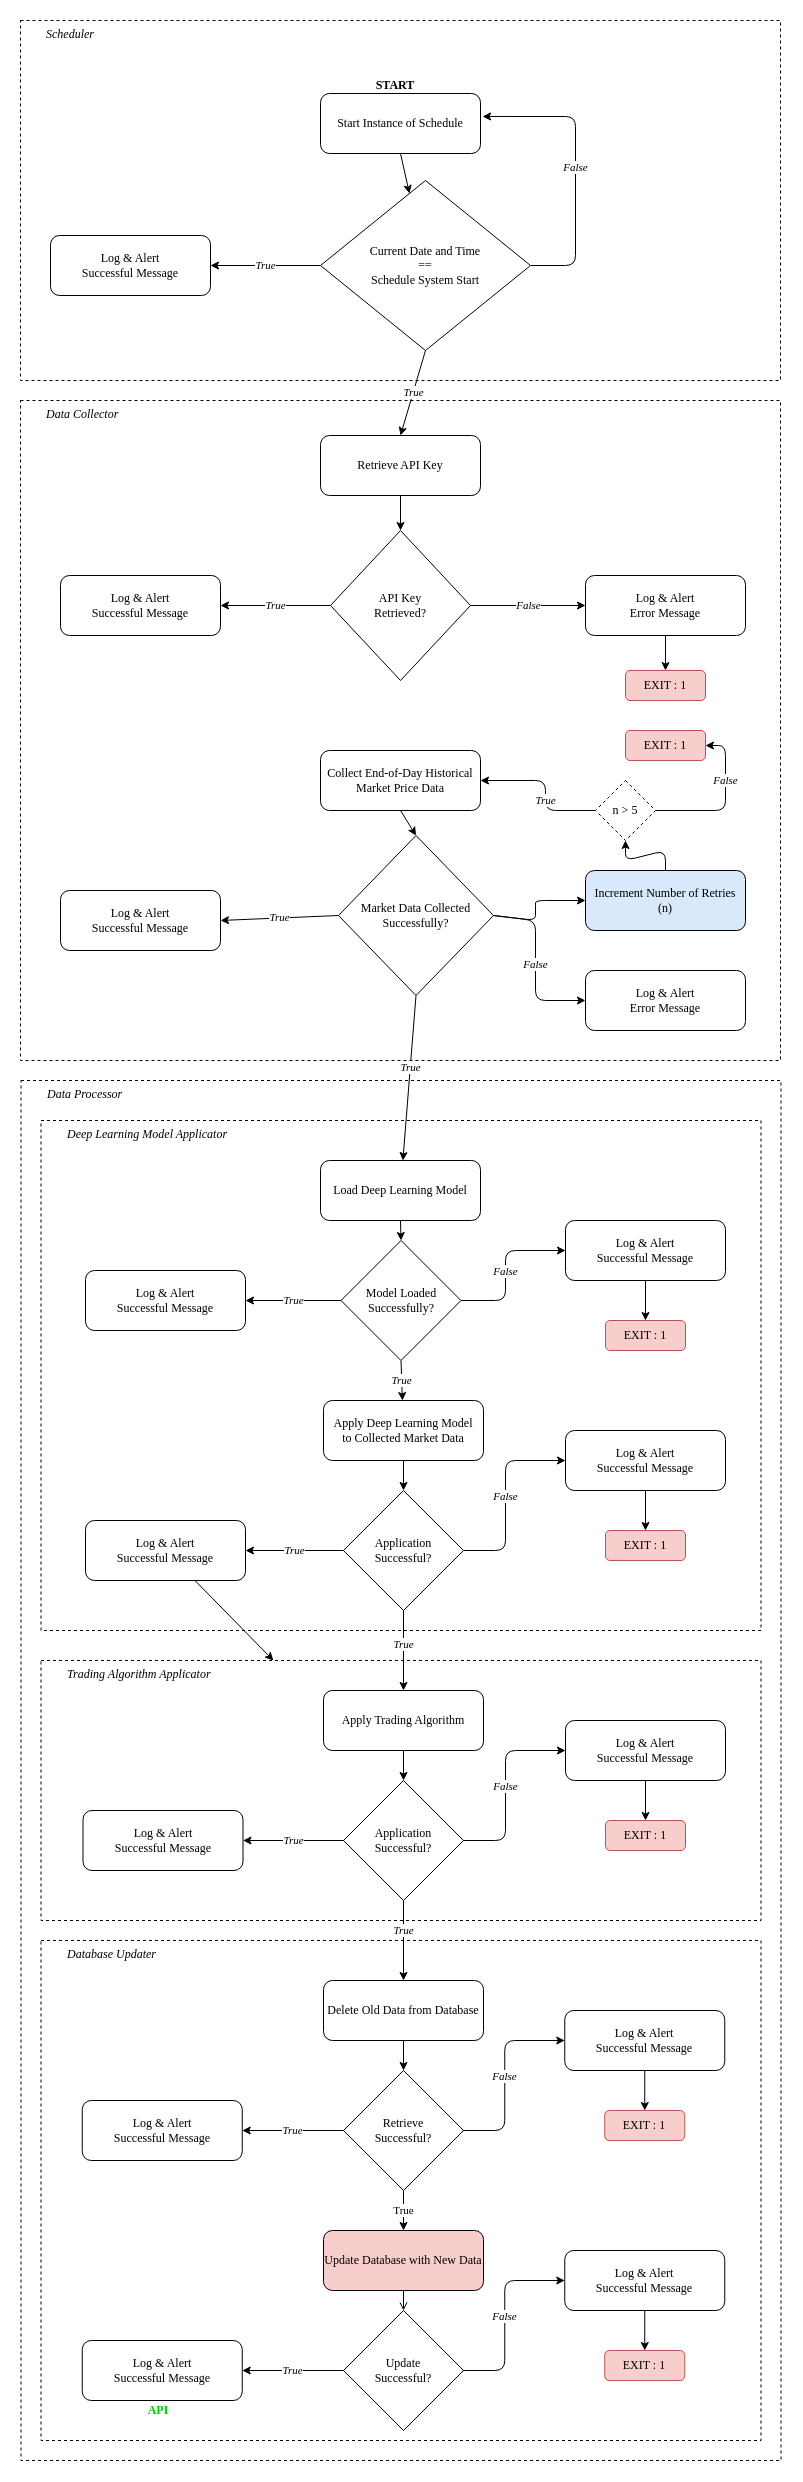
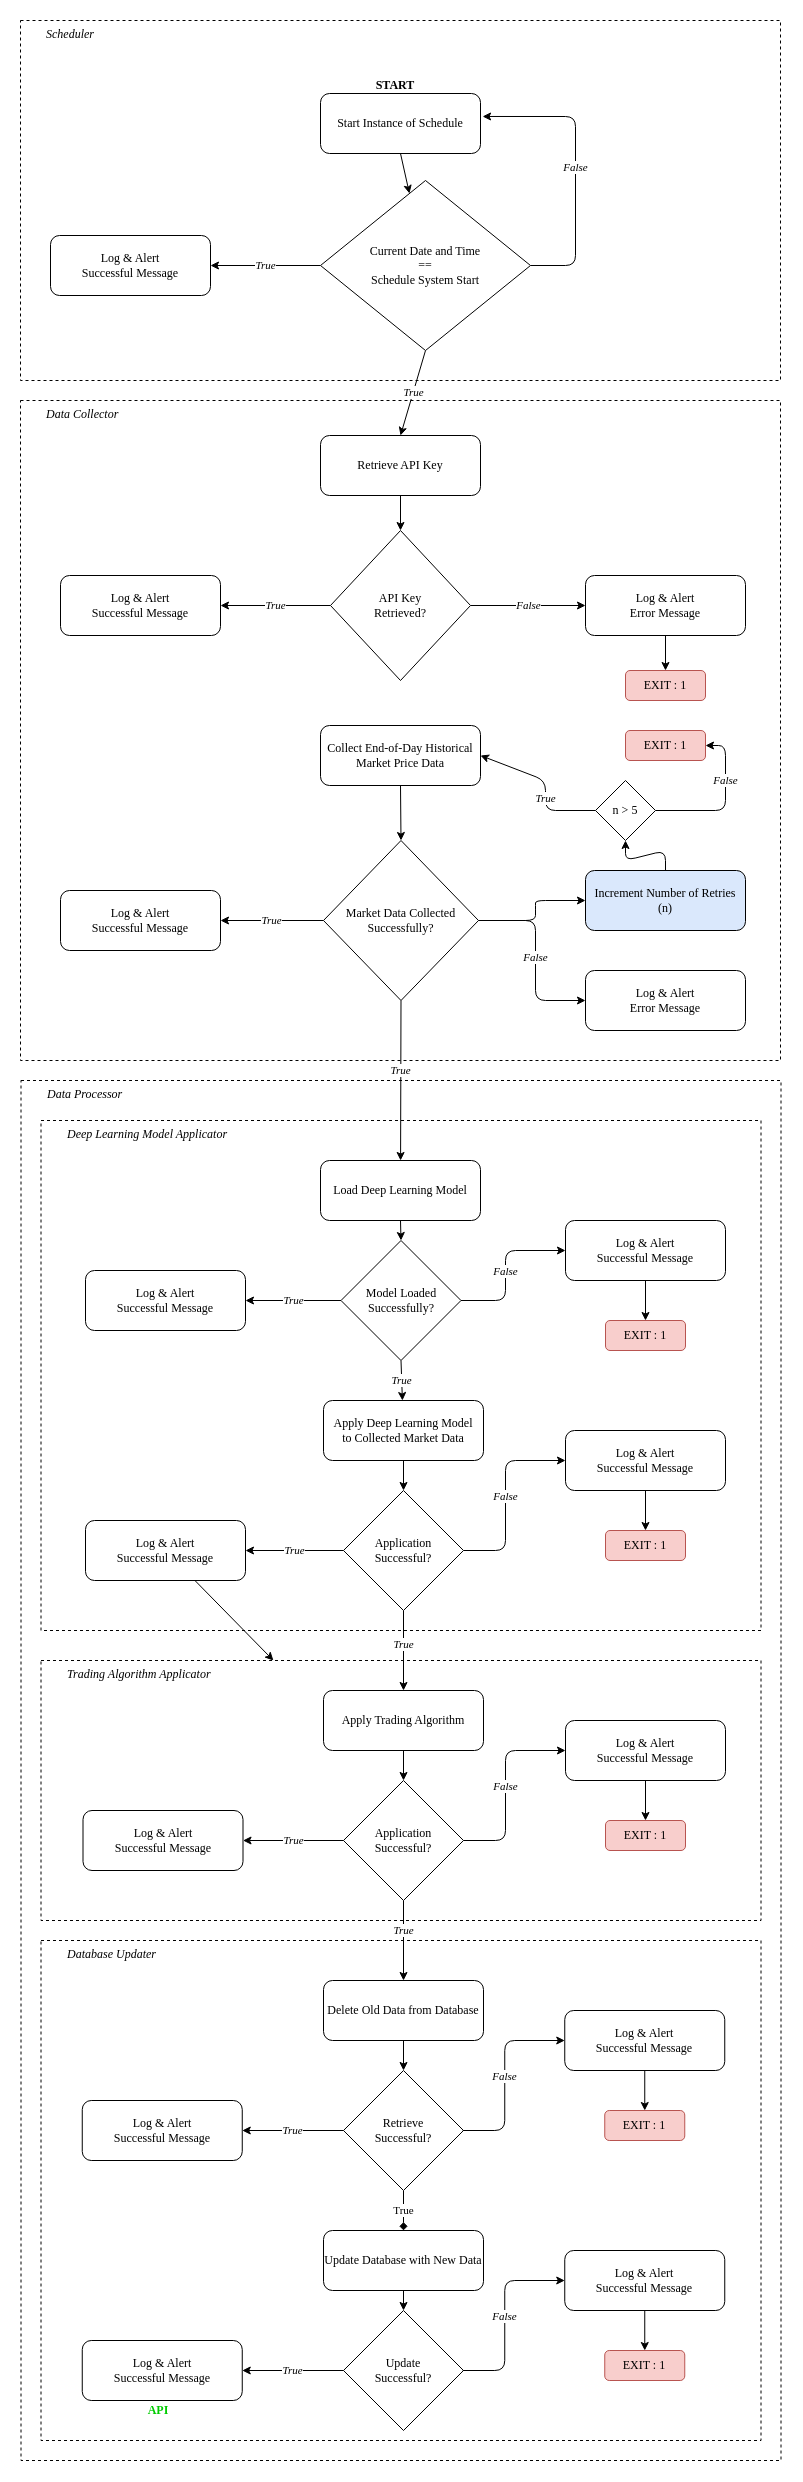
node "Collect End-of-Day Historical Market Price Data": moved (401, 781) -> (401, 756)
node "n > 5": style dashed -> solid
node "Market Data Collected Successfully?": moved (416, 916) -> (401, 921)
edge "Retrieve Successful?" -> "Update Database with New Data": arrowhead classic -> diamond
node "Update Database with New Data": fillcolor #f8cecc -> #ffffff
edge "Update Database with New Data" -> "Update Successful?": arrowhead open -> classic
